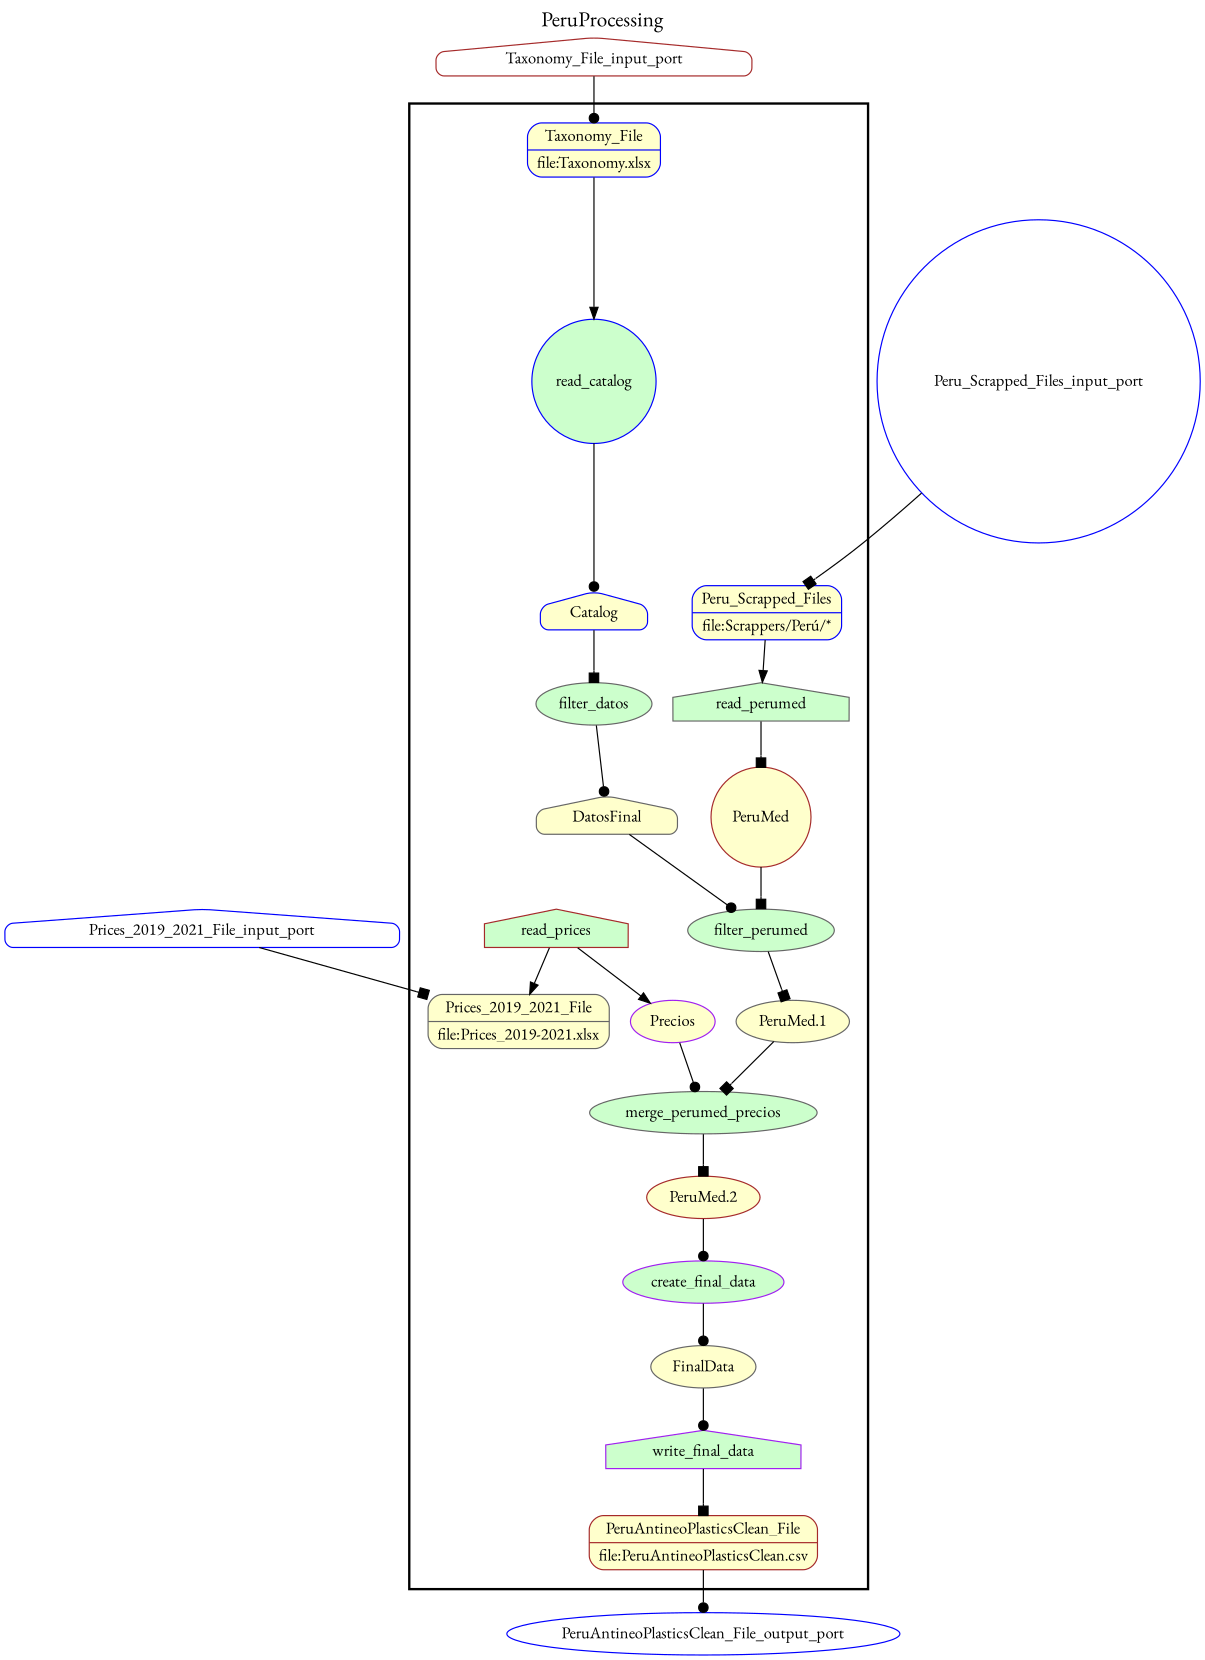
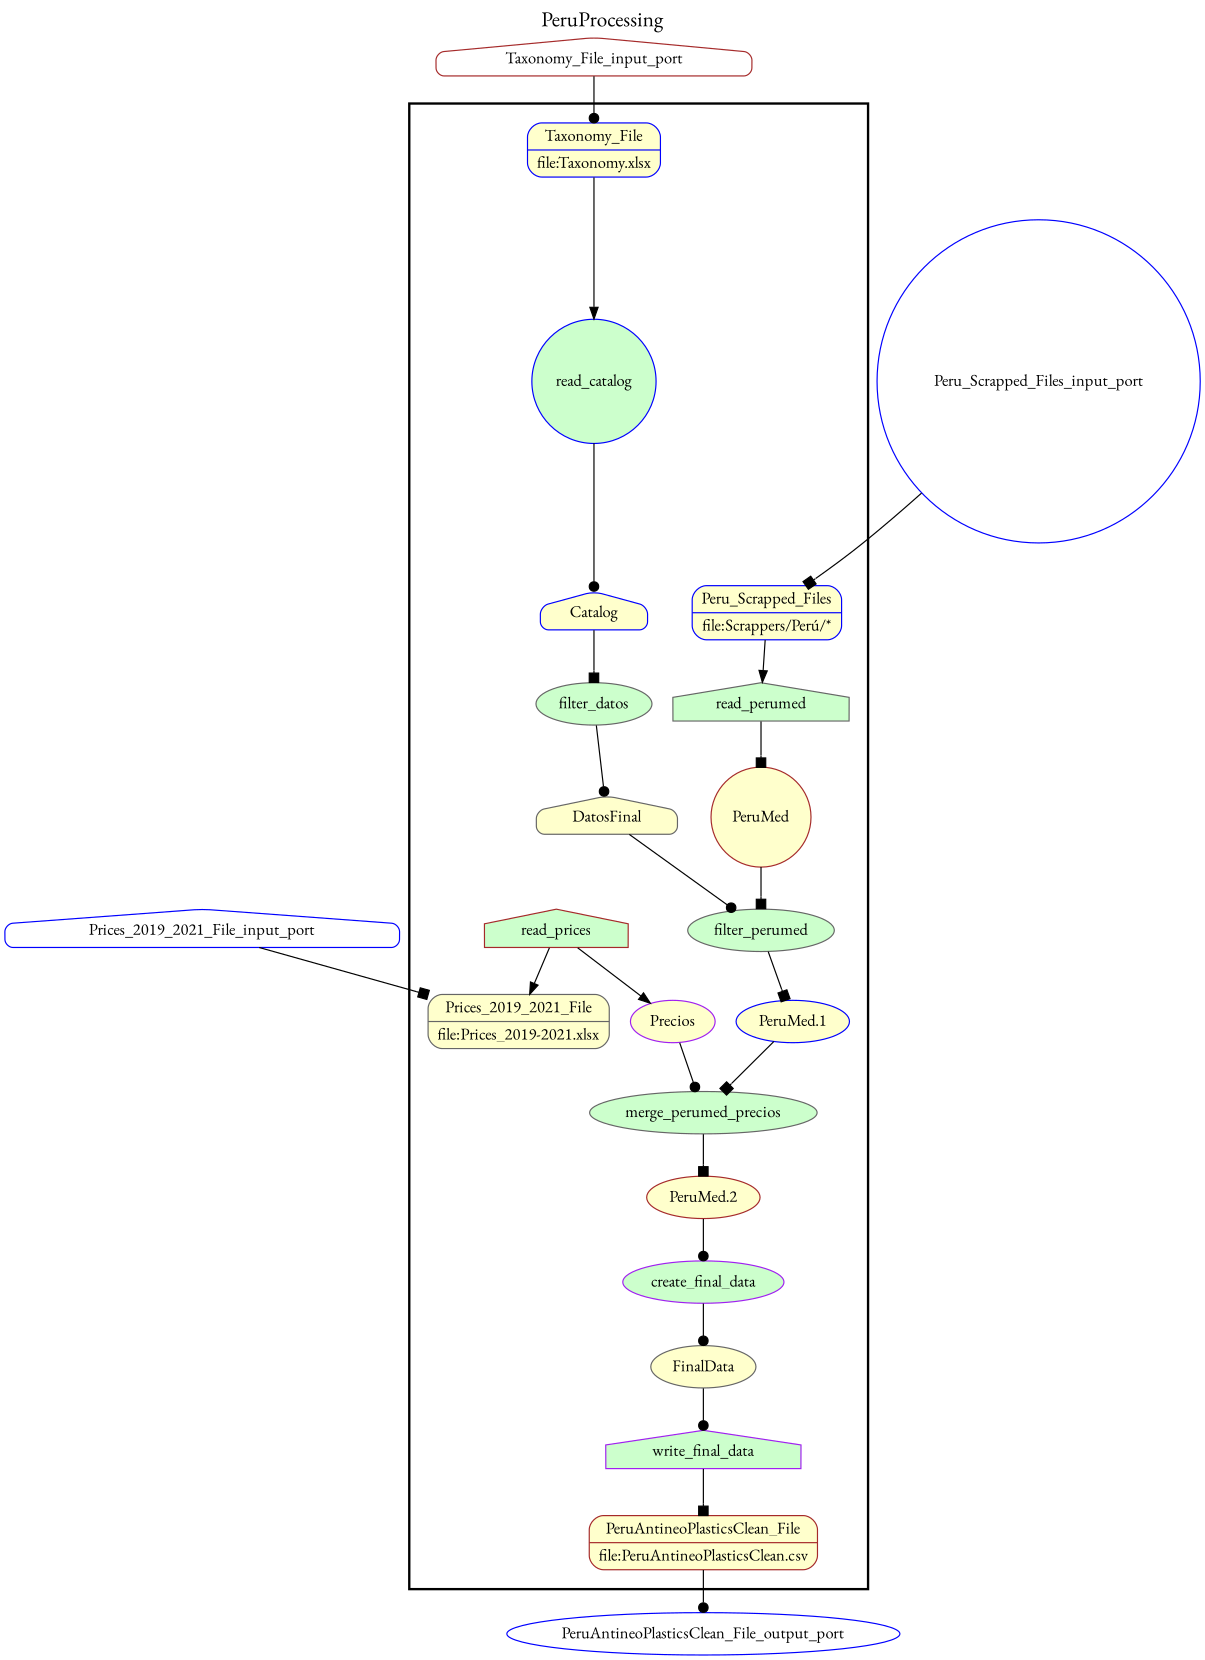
node "PeruMed.1": color gray40 -> blue
